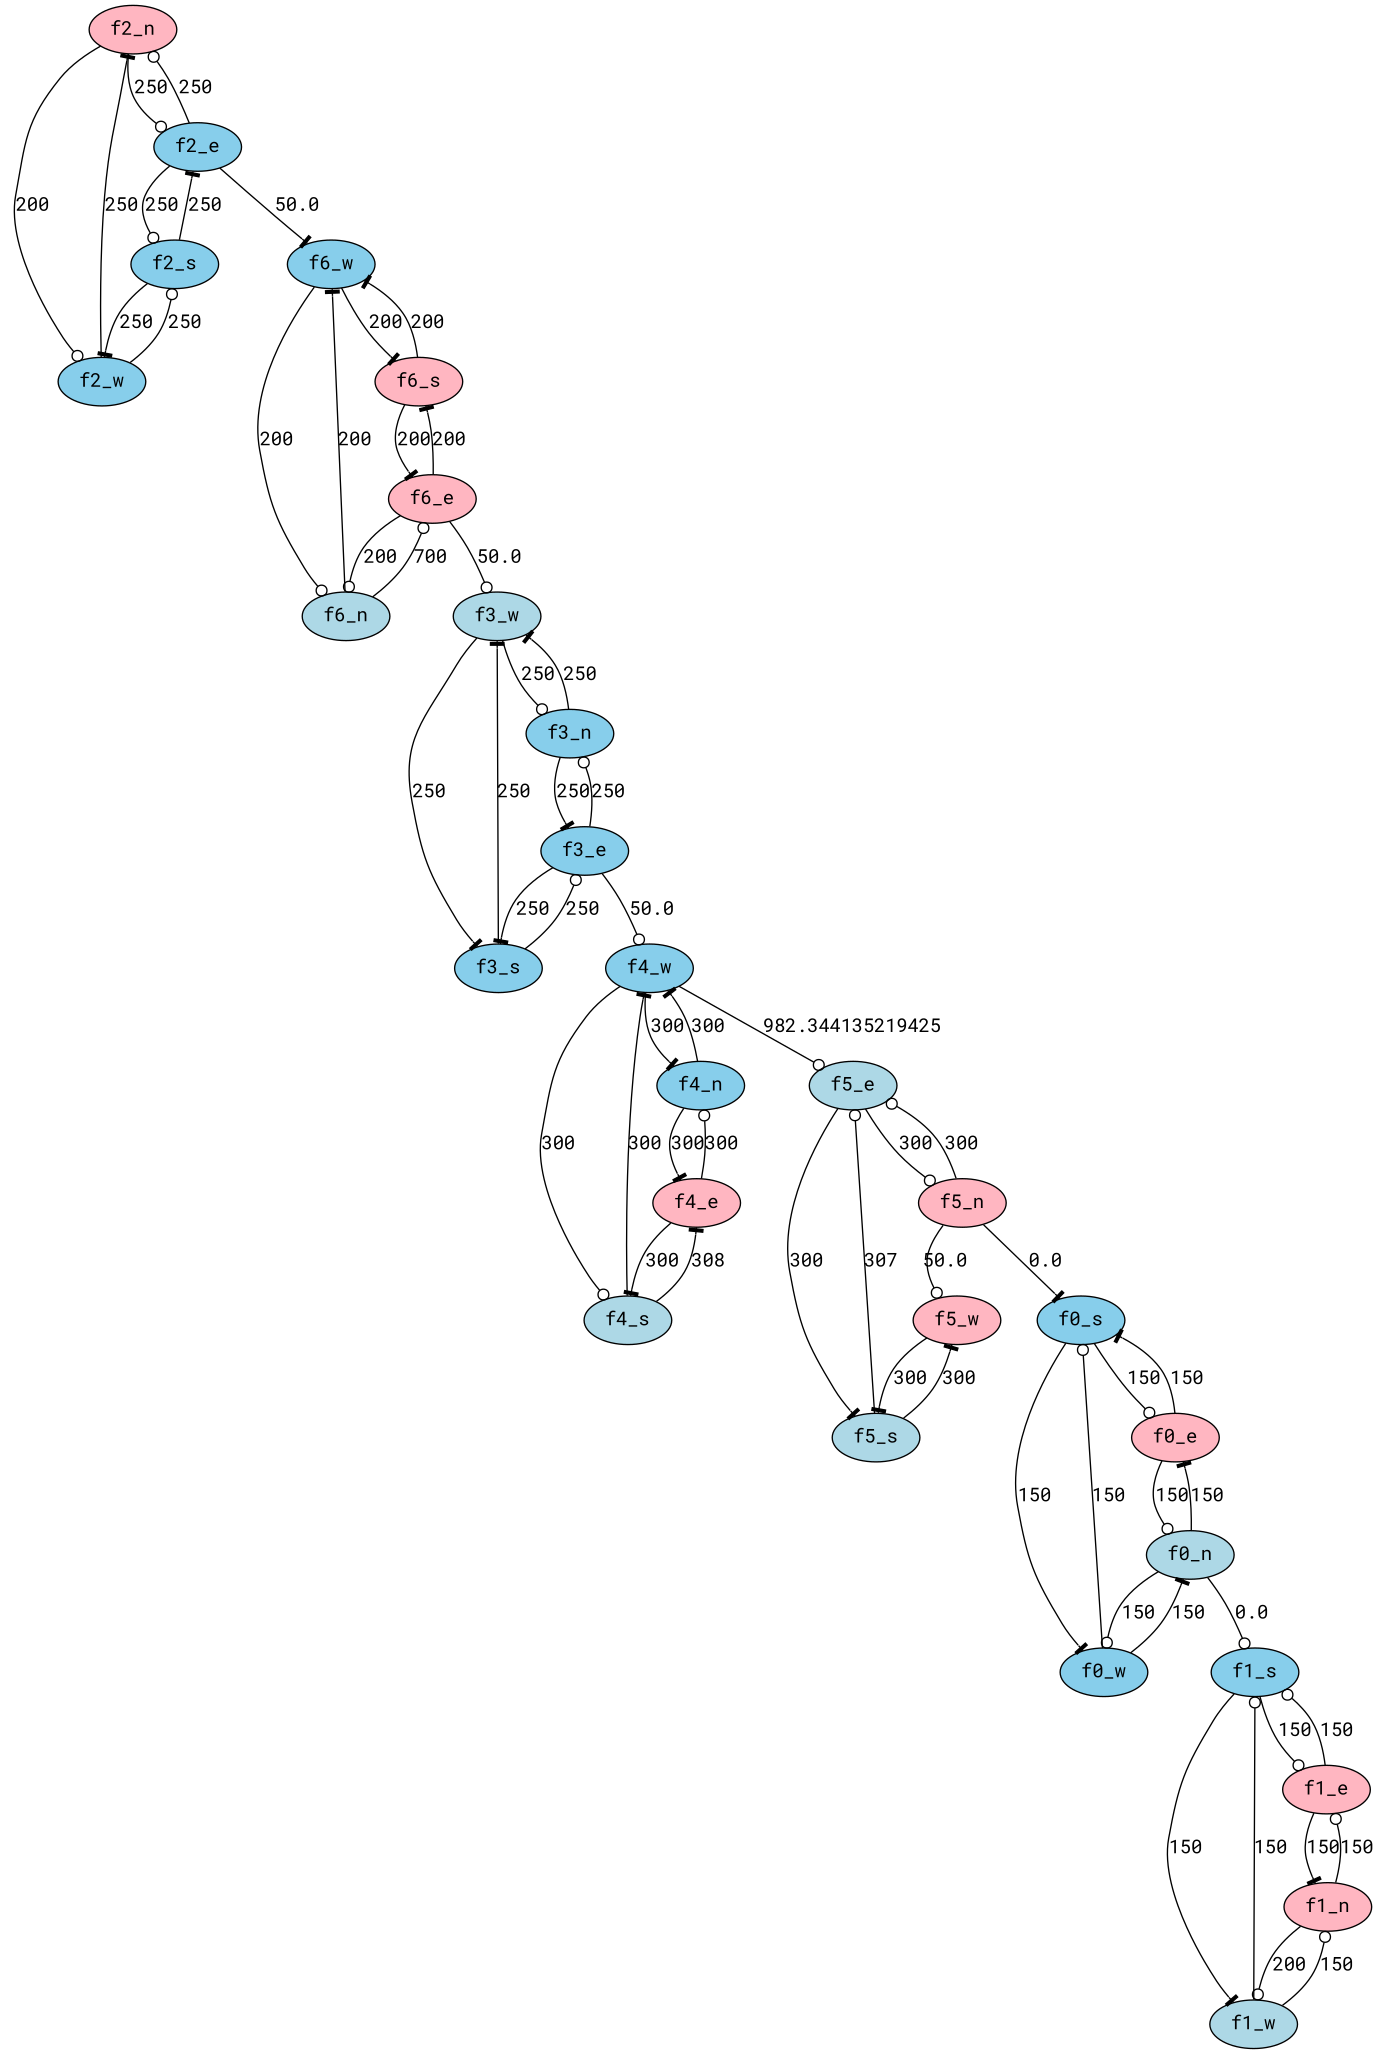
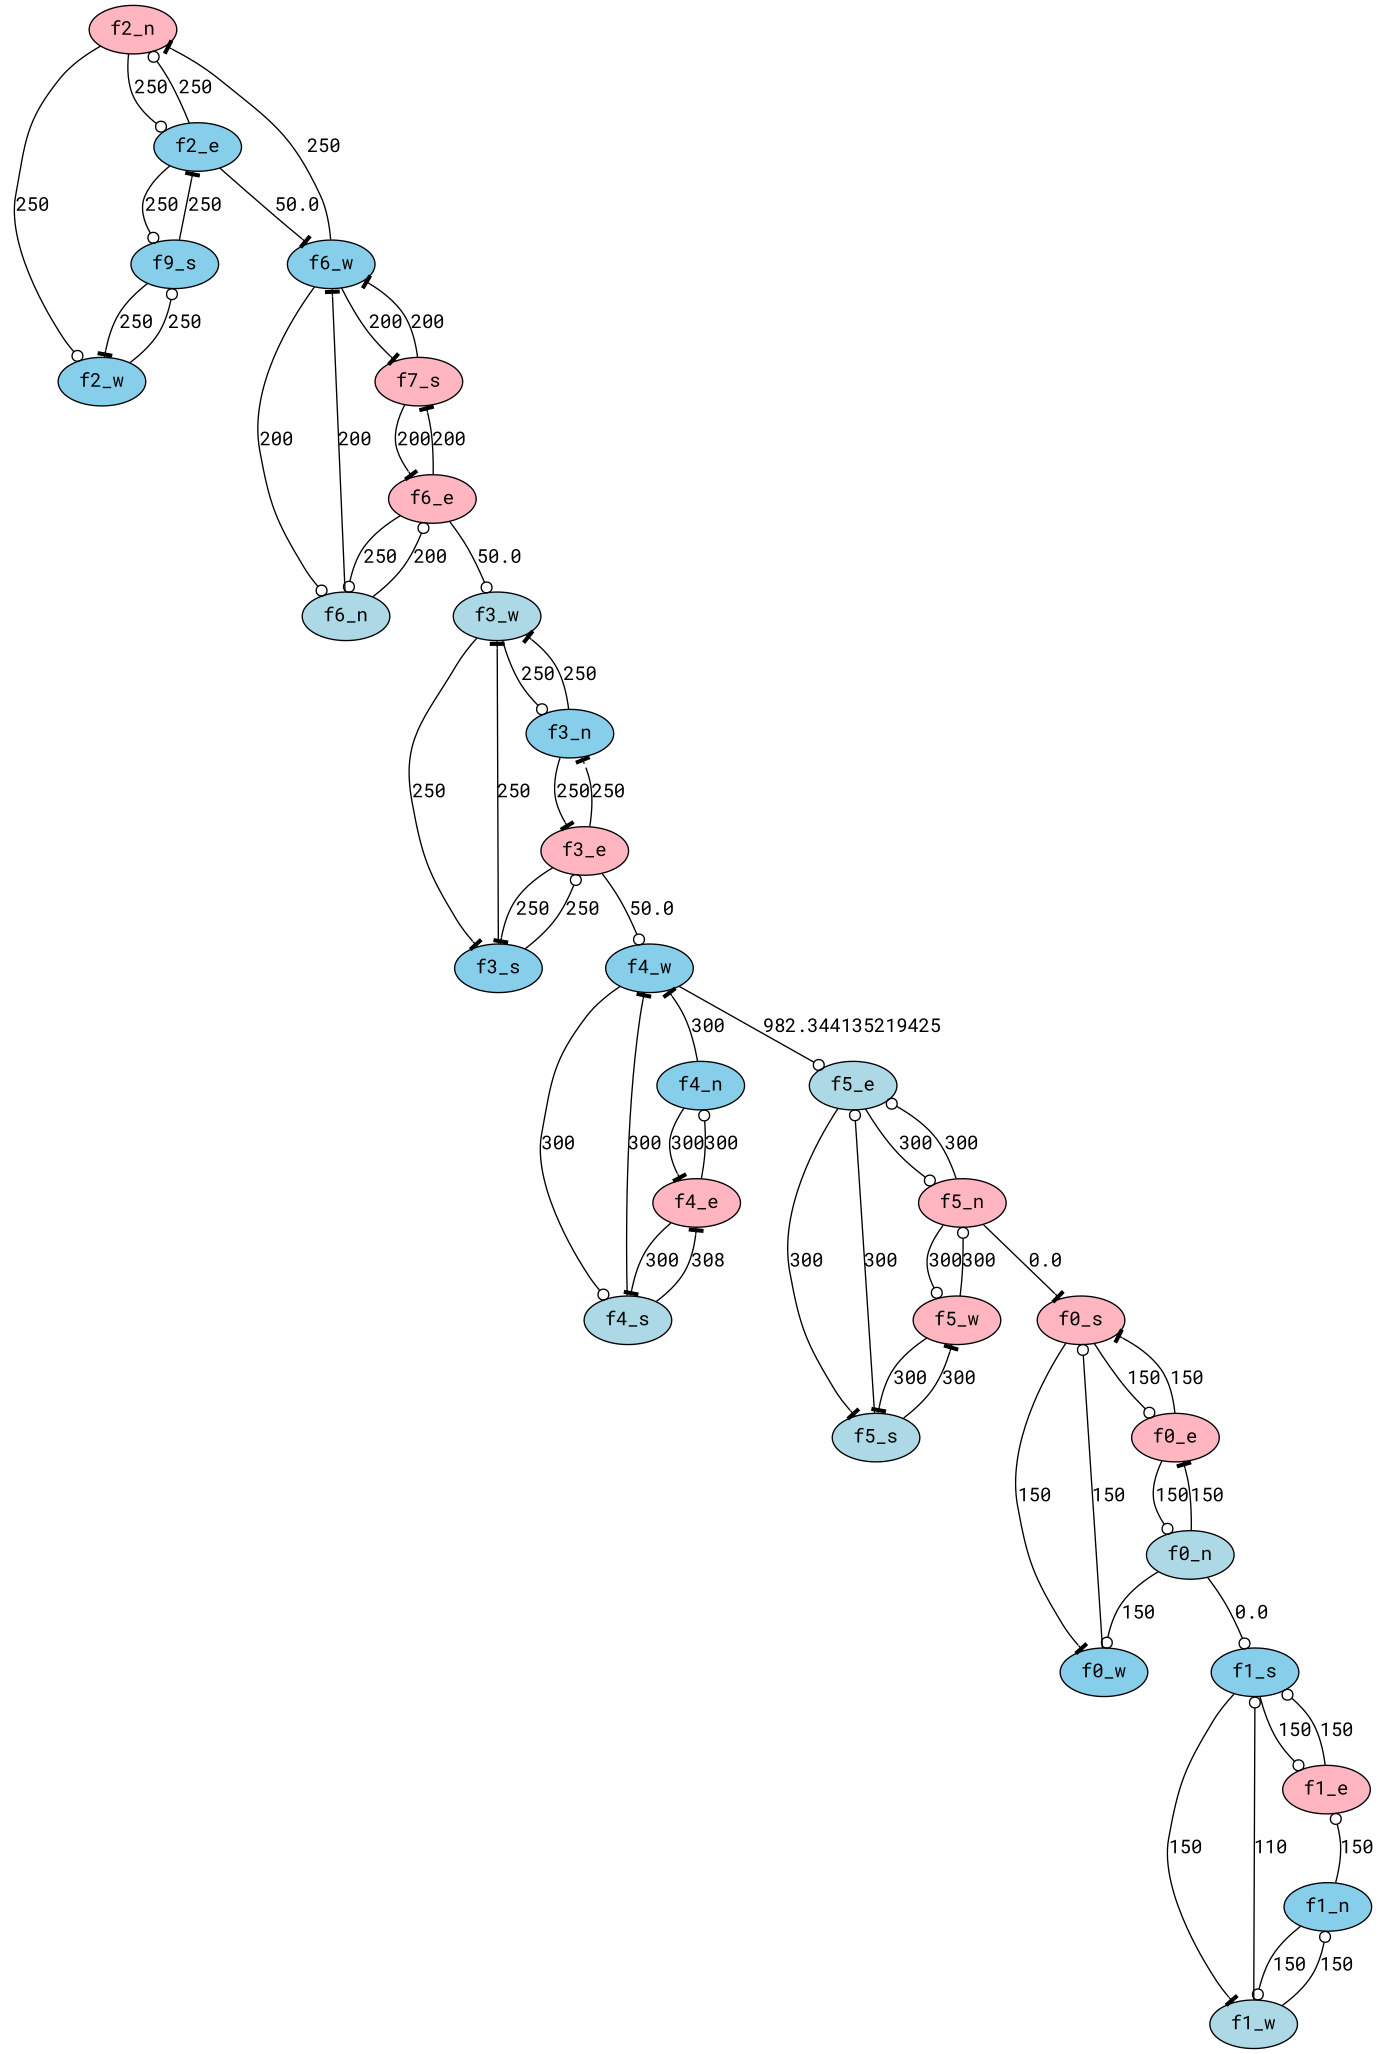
edge "f2_n" -> "f2_w": label "200" -> "250"
edge "f2_w" -> "f2_n": now "f6_w" -> "f2_n"
node "f2_s": label "f2_s" -> "f9_s"
node "f6_s": label "f6_s" -> "f7_s"
edge "f6_e" -> "f6_n": label "200" -> "250"
edge "f6_n" -> "f6_e": label "700" -> "200"
edge "f3_e" -> "f3_n": arrowhead odot -> tee
node "f3_e": fillcolor skyblue -> lightpink
edge "f4_w" -> "f4_n": removed, label "300"
edge "f5_s" -> "f5_e": label "307" -> "300"
edge "f5_n" -> "f5_w": label "50.0" -> "300"
edge "f5_w" -> "f5_n": added, label "300"
node "f0_s": fillcolor skyblue -> lightpink
edge "f0_w" -> "f0_n": removed, label "150"
edge "f1_e" -> "f1_n": removed, label "150"
edge "f1_w" -> "f1_s": label "150" -> "110"
node "f1_n": fillcolor lightpink -> skyblue
edge "f1_n" -> "f1_w": label "200" -> "150"
